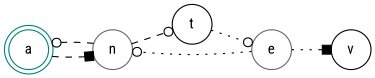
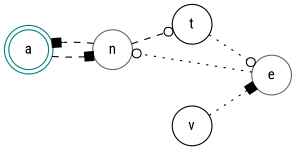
edge "n" -> "a": arrowhead odot -> box
edge "e" -> "v": reversed
